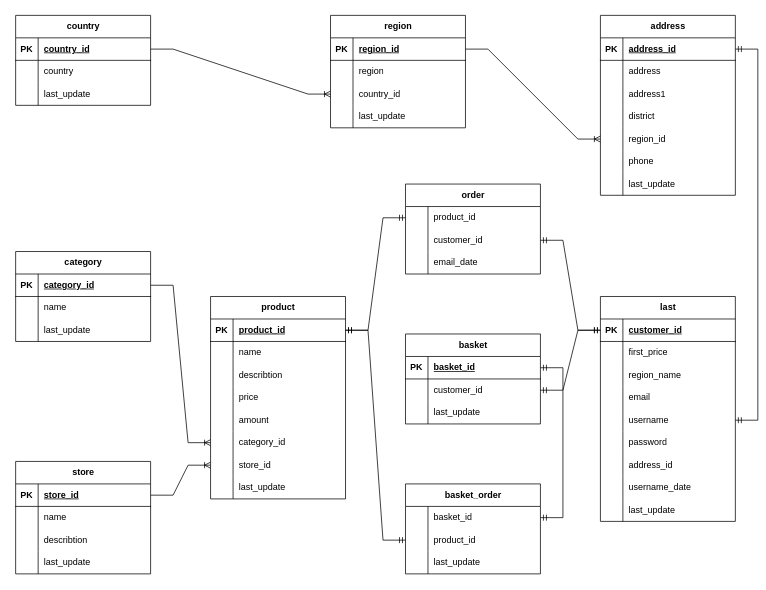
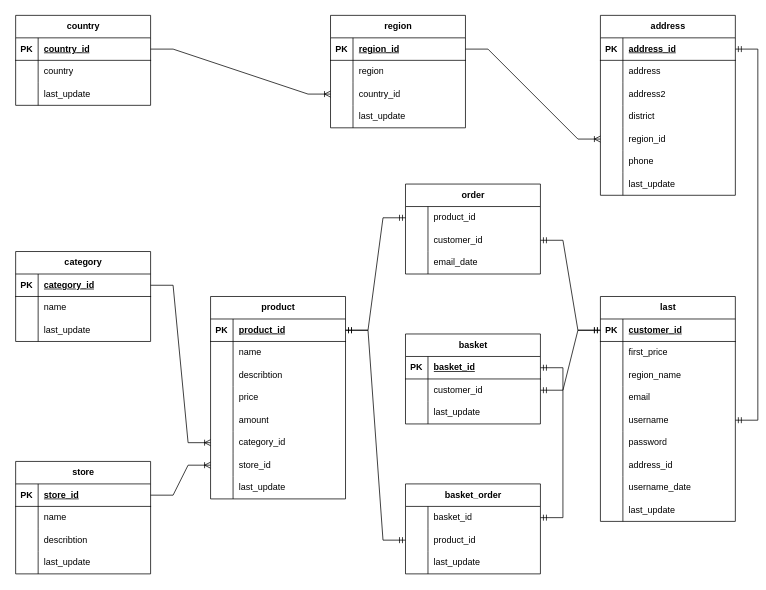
node "address1": label "address1" -> "address2"
